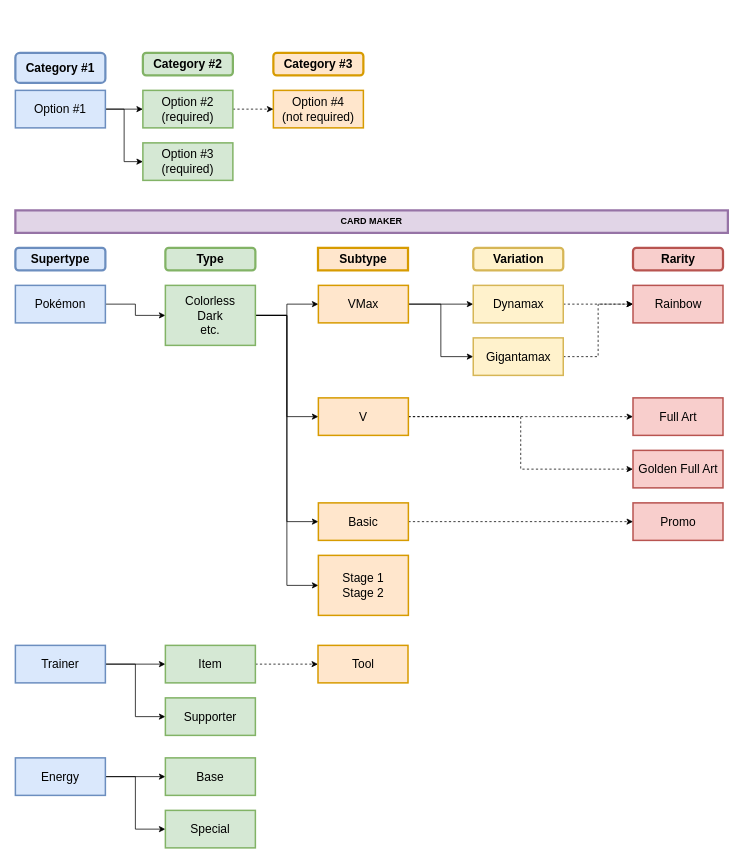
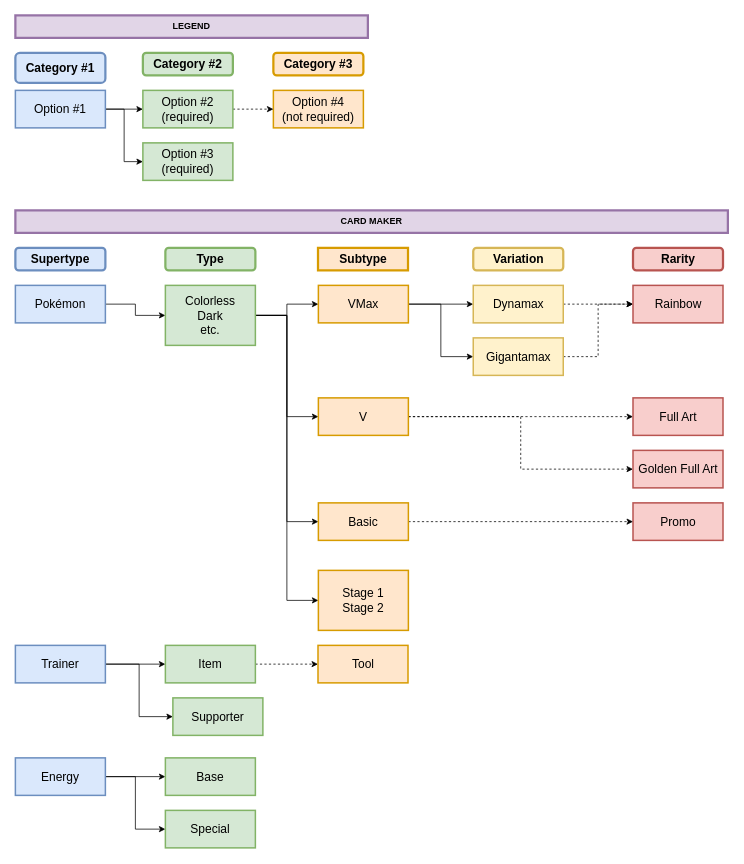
node "LEGEND": added
node "Stage 1 Stage 2": moved (363, 585) -> (363, 600)
node "Supporter": moved (210, 717) -> (218, 717)
